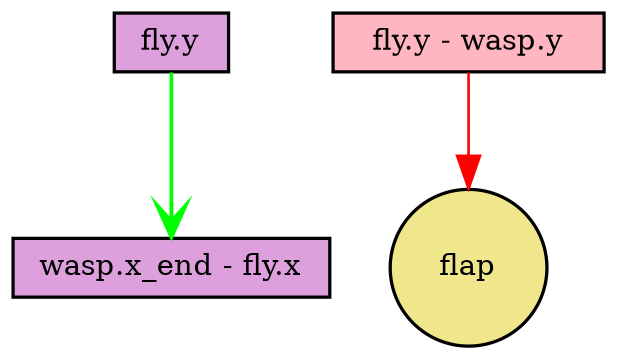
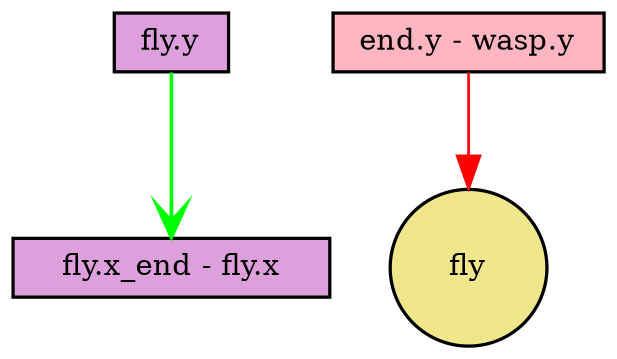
node "fly.y - wasp.y": label "fly.y - wasp.y" -> "end.y - wasp.y"
node "wasp.x_end - fly.x": label "wasp.x_end - fly.x" -> "fly.x_end - fly.x"
node "flap": label "flap" -> "fly"
